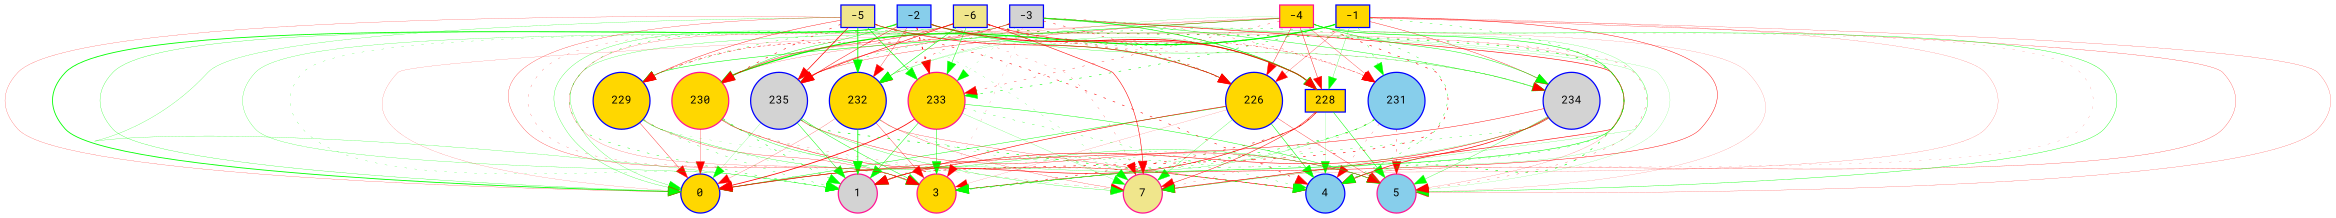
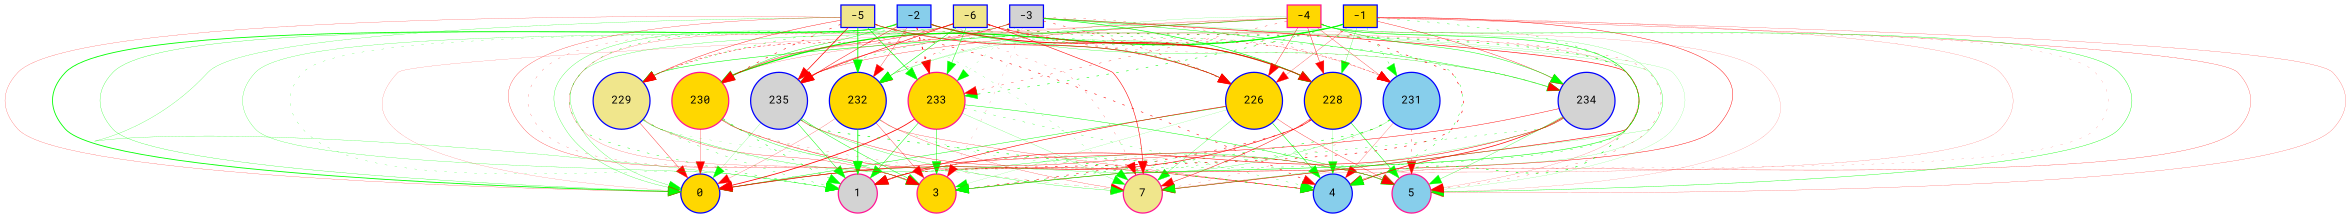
node "229": fillcolor gold -> khaki
node "228": shape box -> circle
edge "226" -> "3": color red -> green
edge "231" -> "4": style dotted -> solid
edge "228" -> "1": color green -> red
